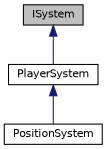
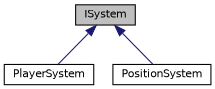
edge "PositionSystem" -> "PlayerSystem": now "PositionSystem" -> "ISystem"
